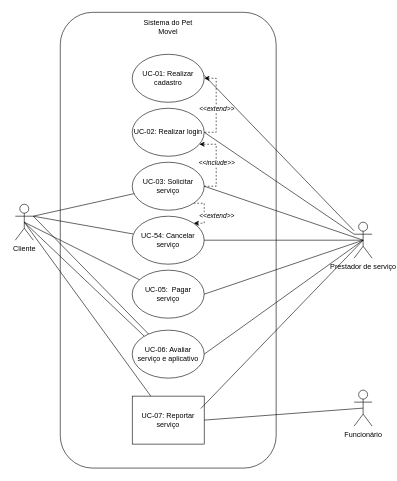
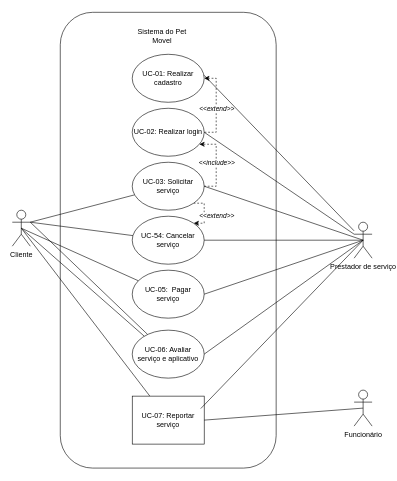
node "Sistema do Pet Movel": moved (168, 27) -> (162, 36)
node "Cliente": moved (24, 222) -> (21, 228)
